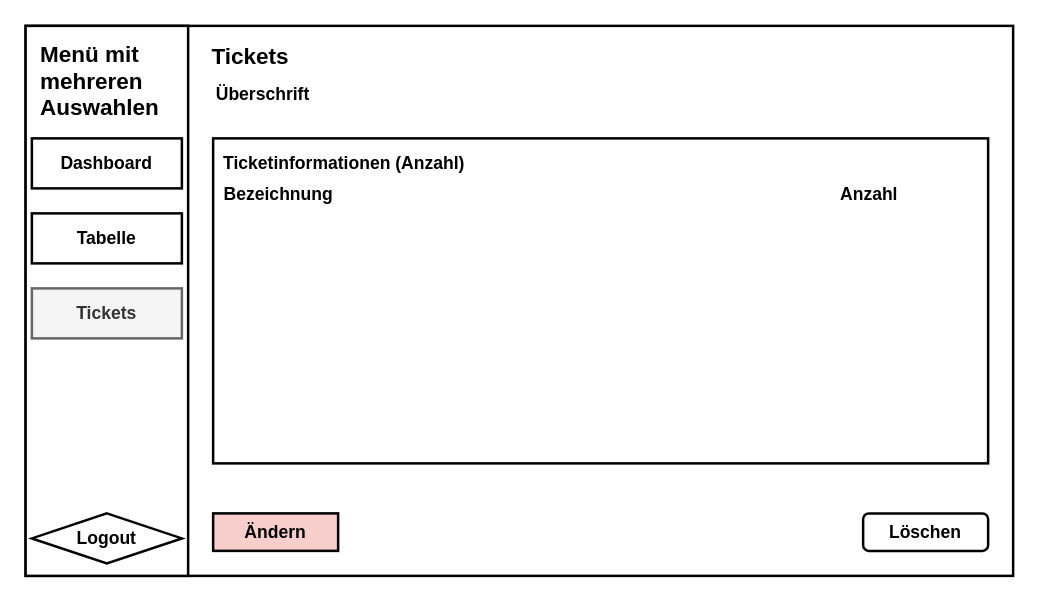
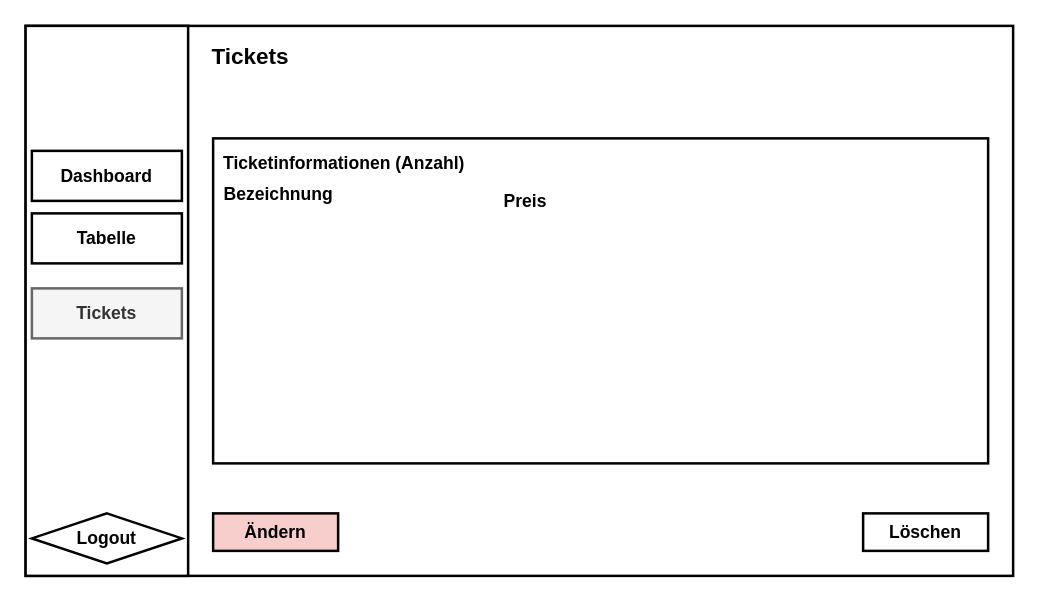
node "Menü mit mehreren Auswahlen": removed
node "Überschrift": removed
node "Dashboard": moved (107, 163) -> (107, 176)
node "Anzahl": removed
node "Preis": added
node "Löschen": shape rounded rectangle -> rectangle
